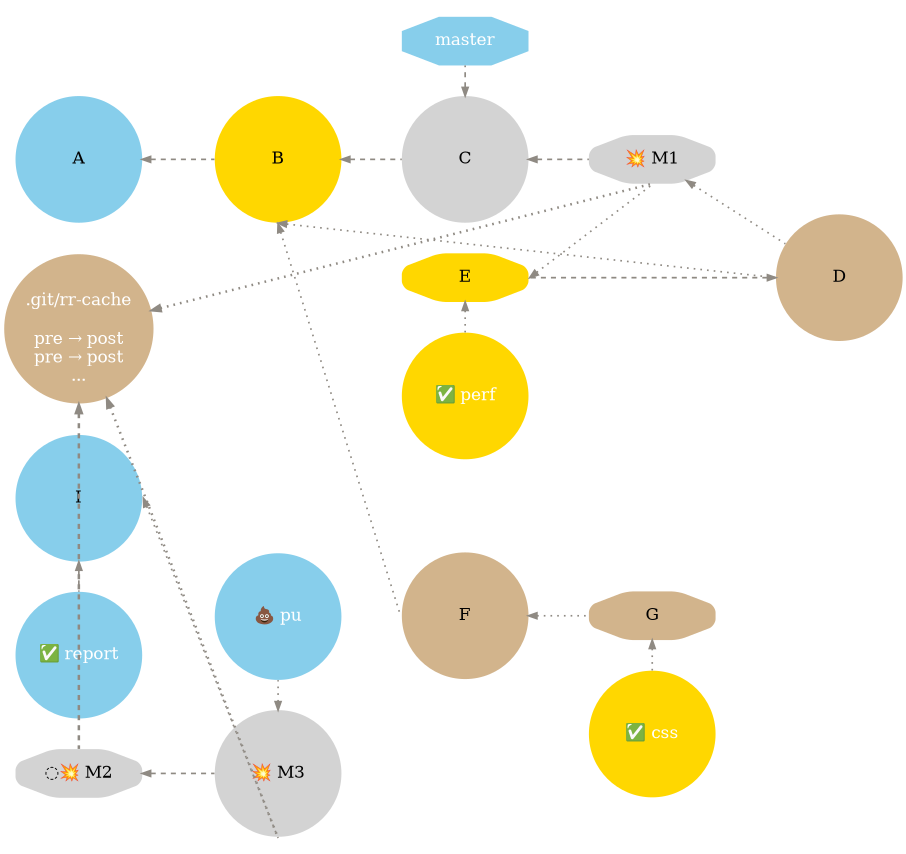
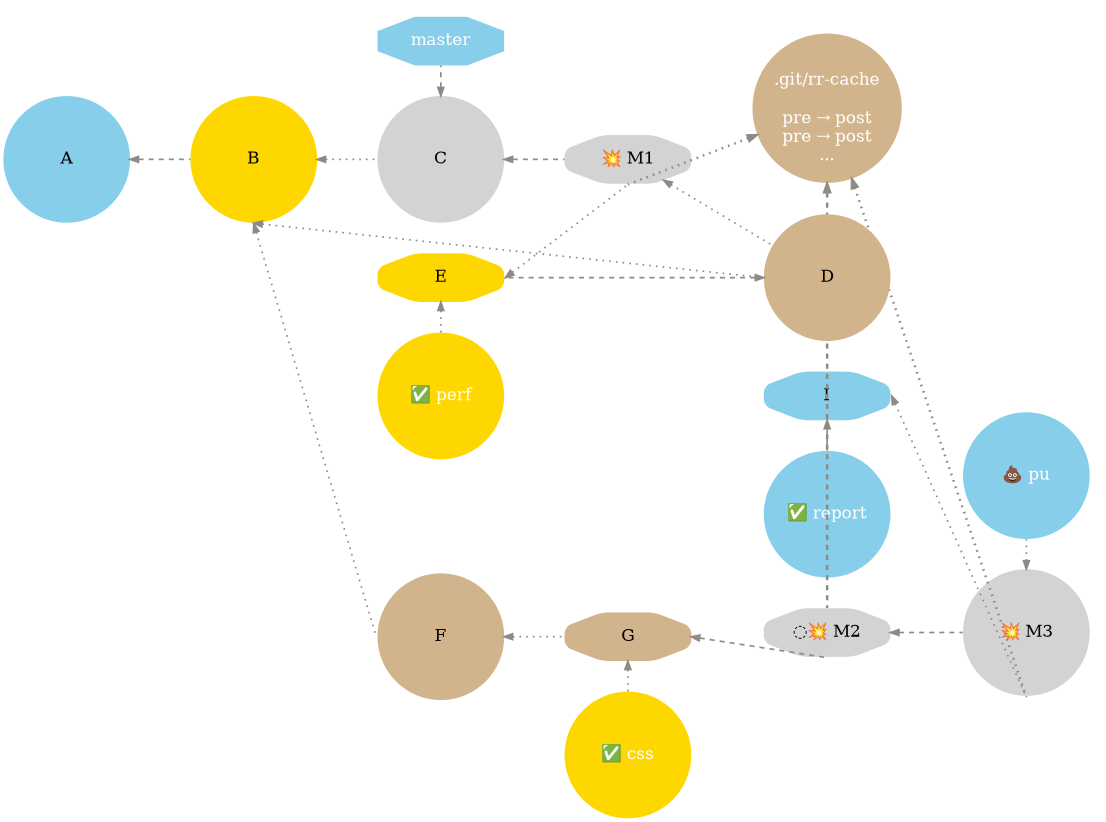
edge "C" -> "B": style dashed -> dotted
node "I": shape circle -> octagon
edge "️️💥 M2" -> "G": added
